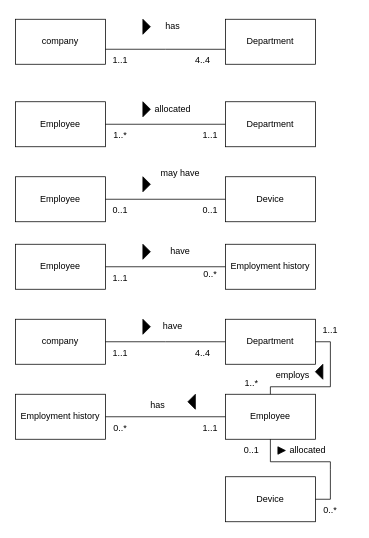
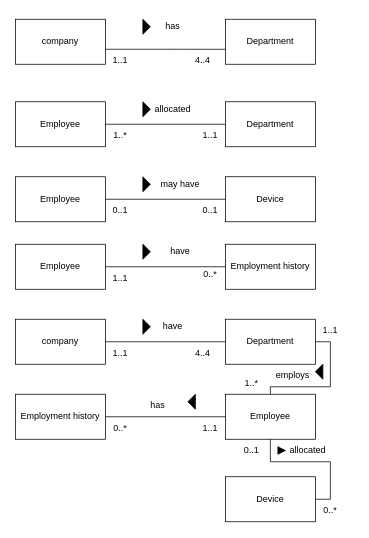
node "may have": moved (180, 173) -> (180, 184)
